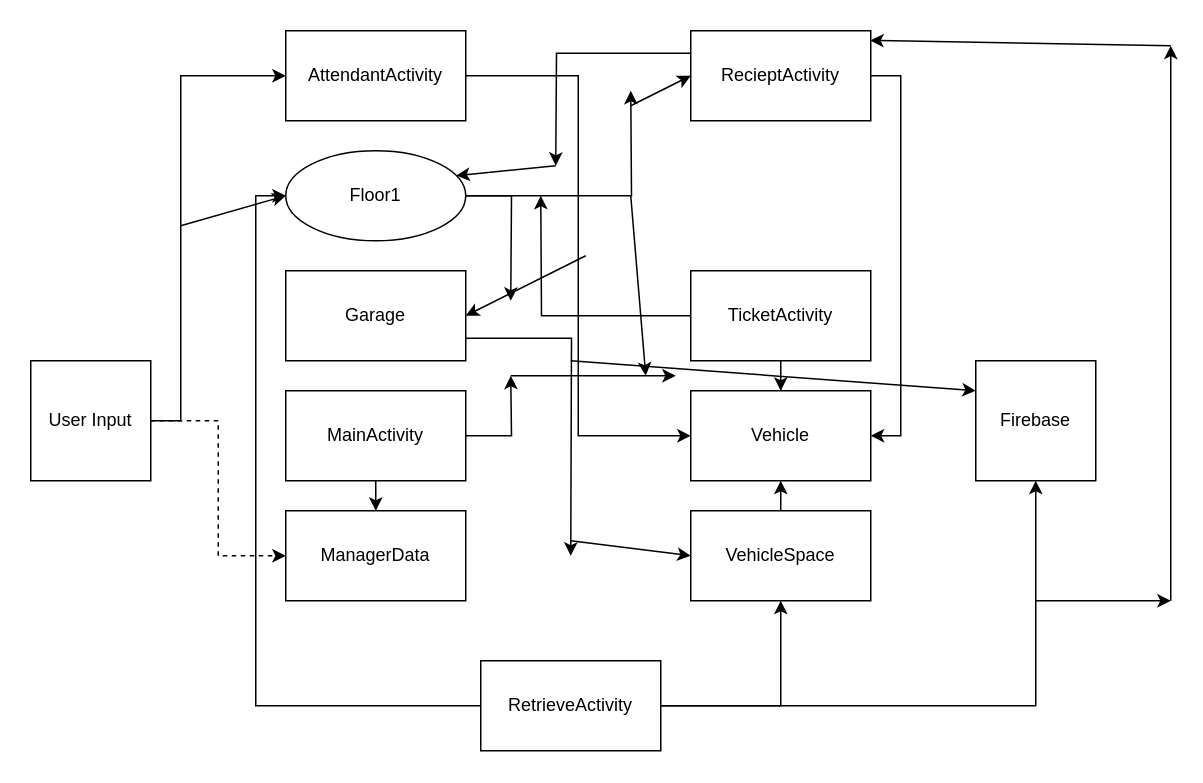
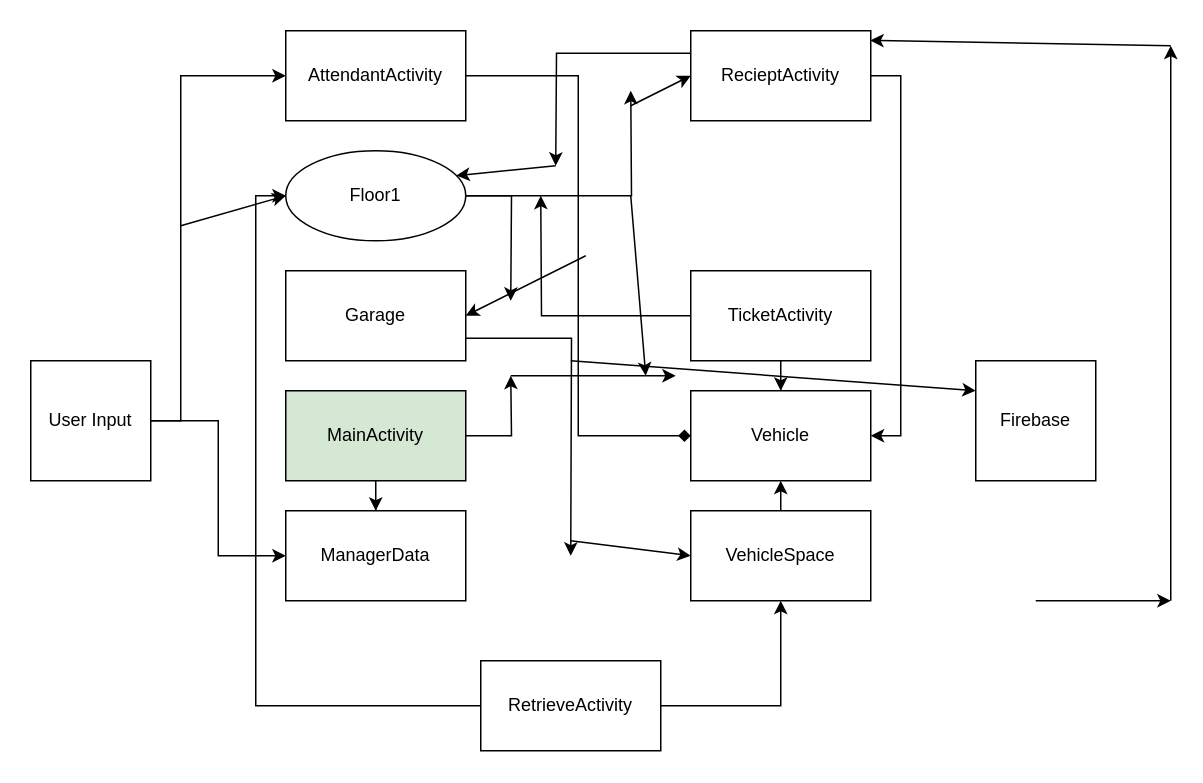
node "MainActivity": fillcolor #ffffff -> #d5e8d4
edge "AttendantActivity" -> "Vehicle": arrowhead classic -> diamond
edge "User Input" -> "ManagerData": style dashed -> solid
edge "RetrieveActivity" -> "Firebase": removed
